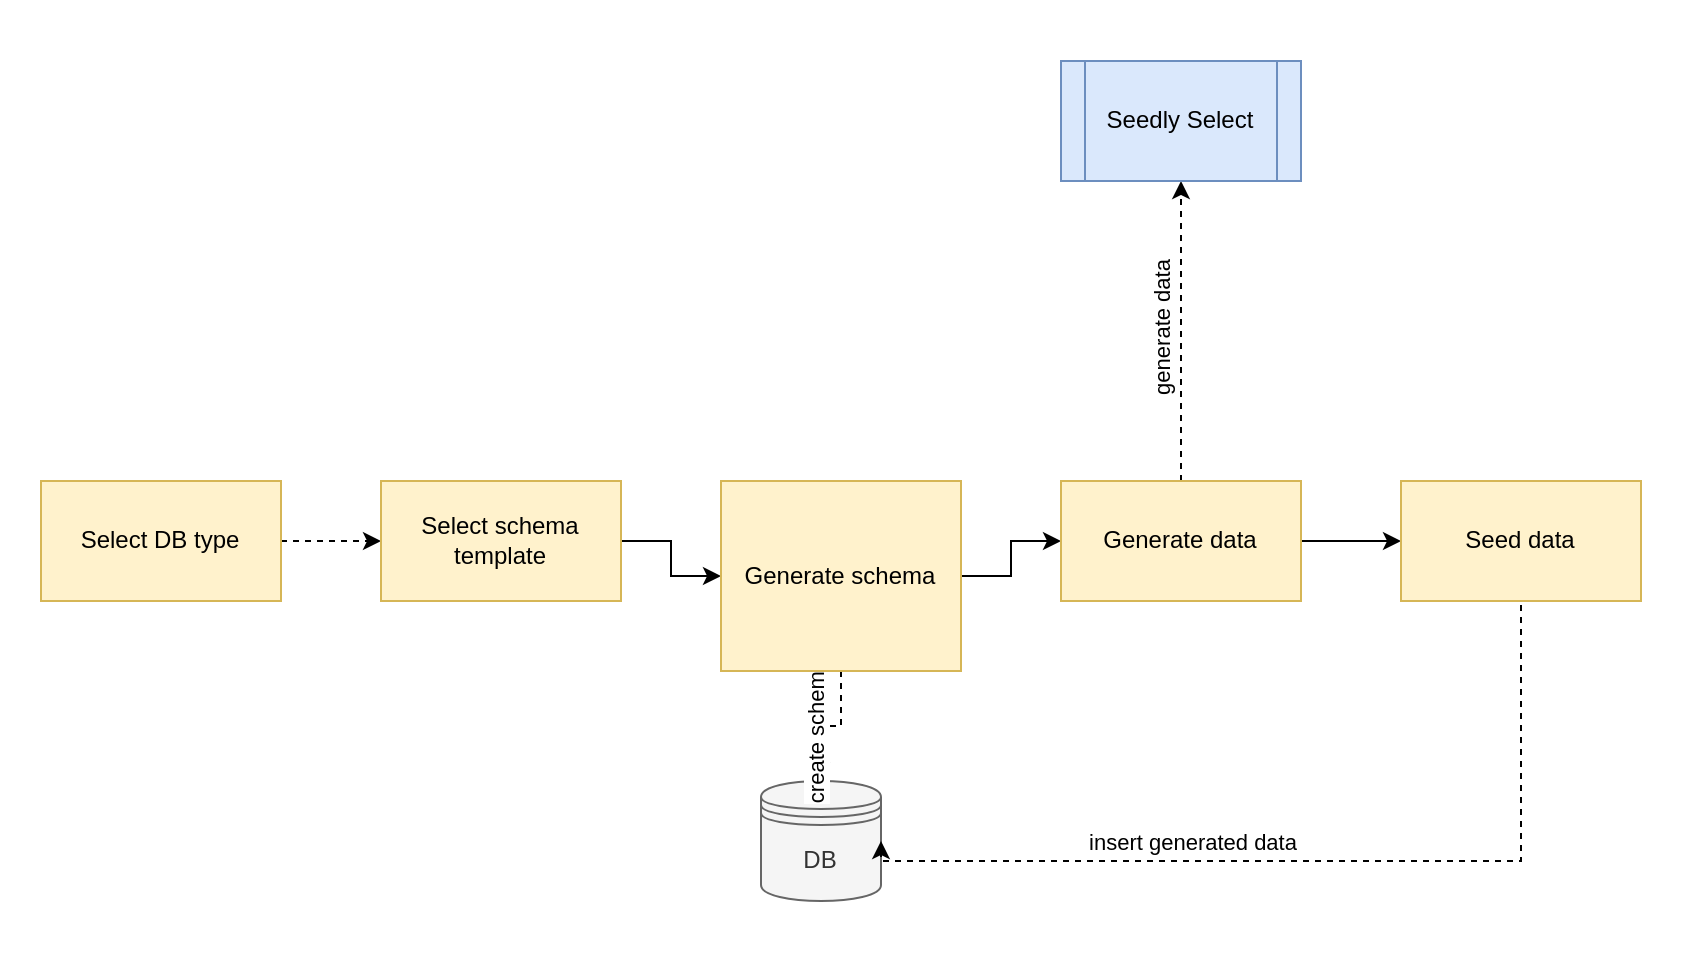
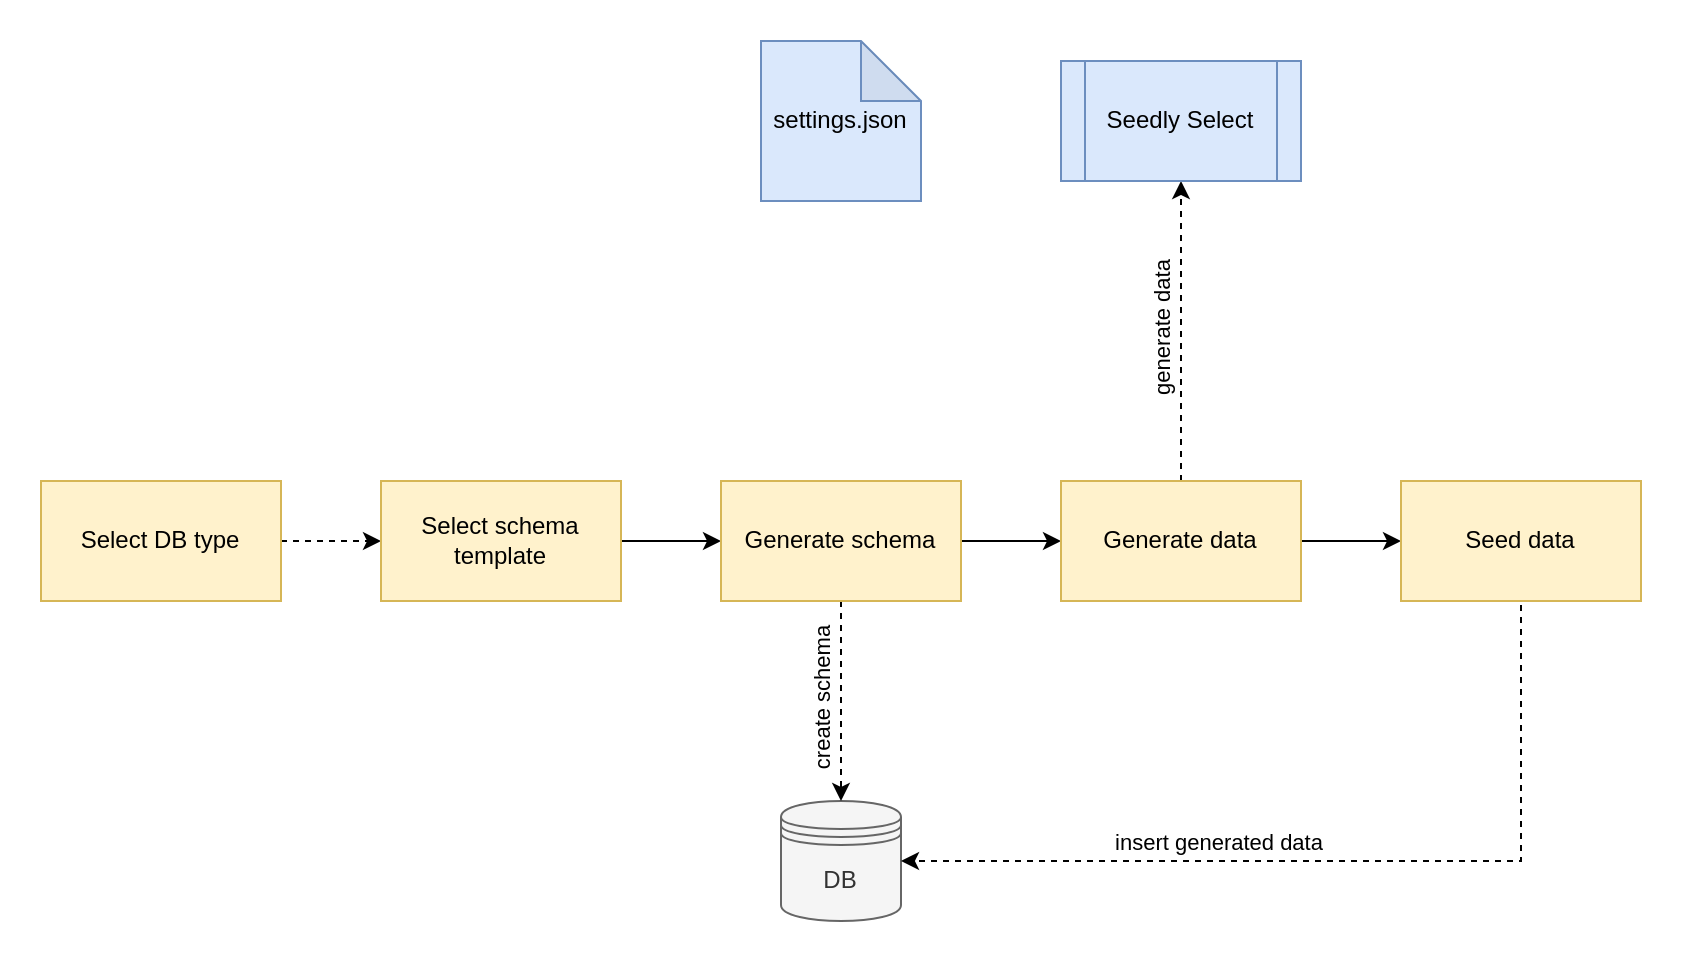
node "settings.json": added
node "Generate schema": size 240x190 -> 240x120
node "DB": moved (821, 841) -> (841, 861)
